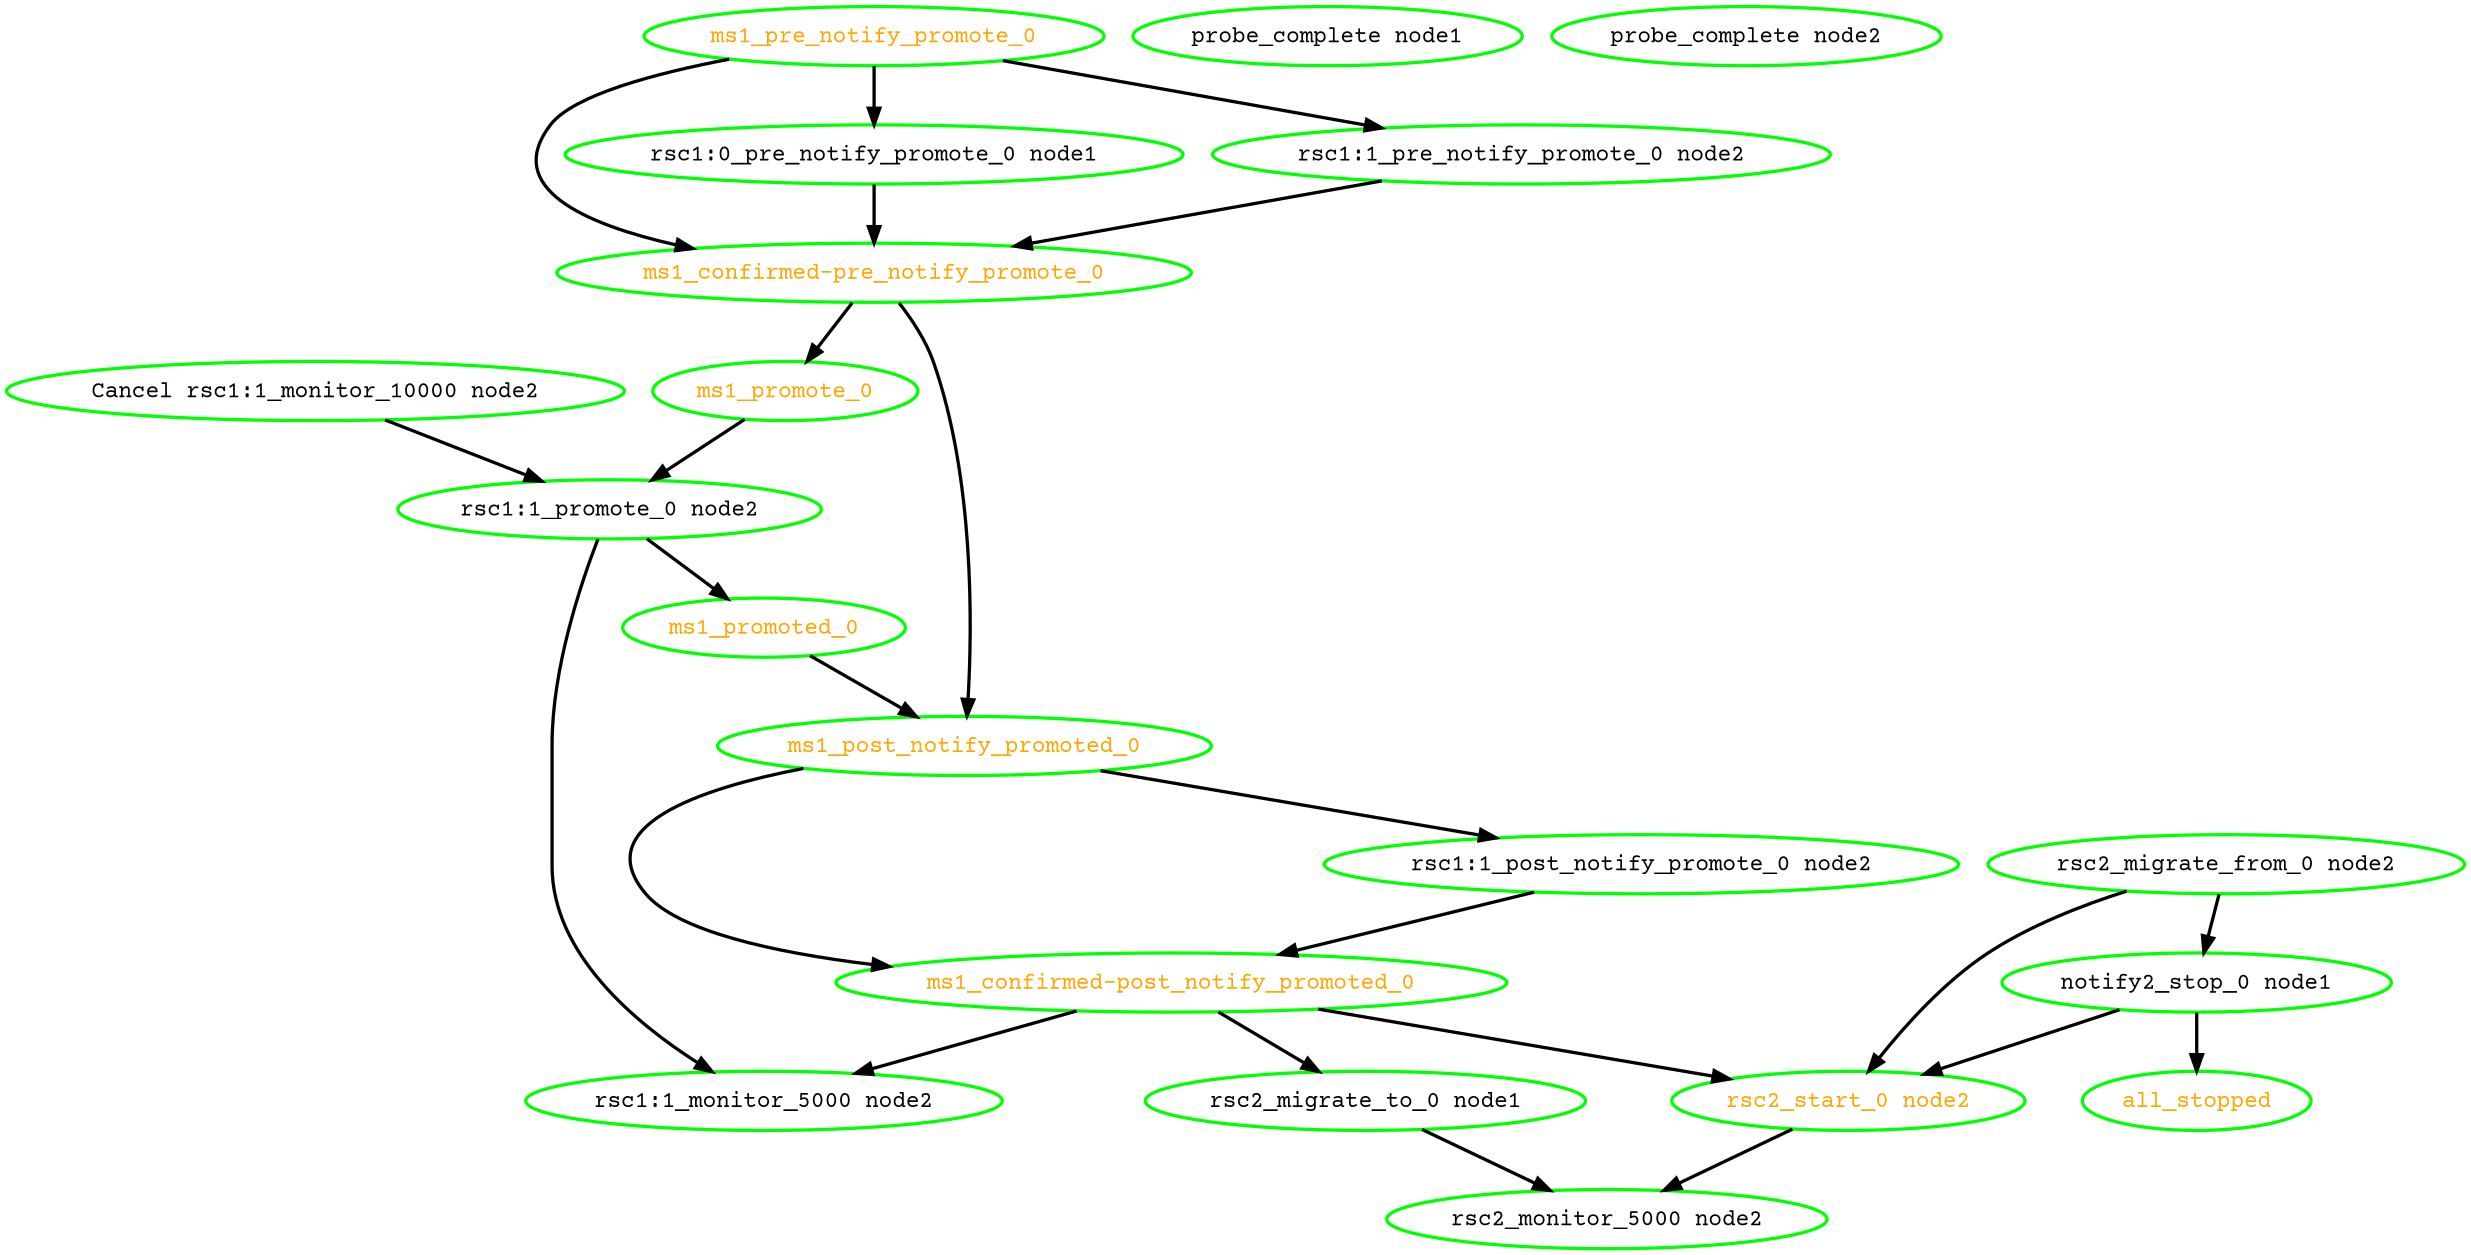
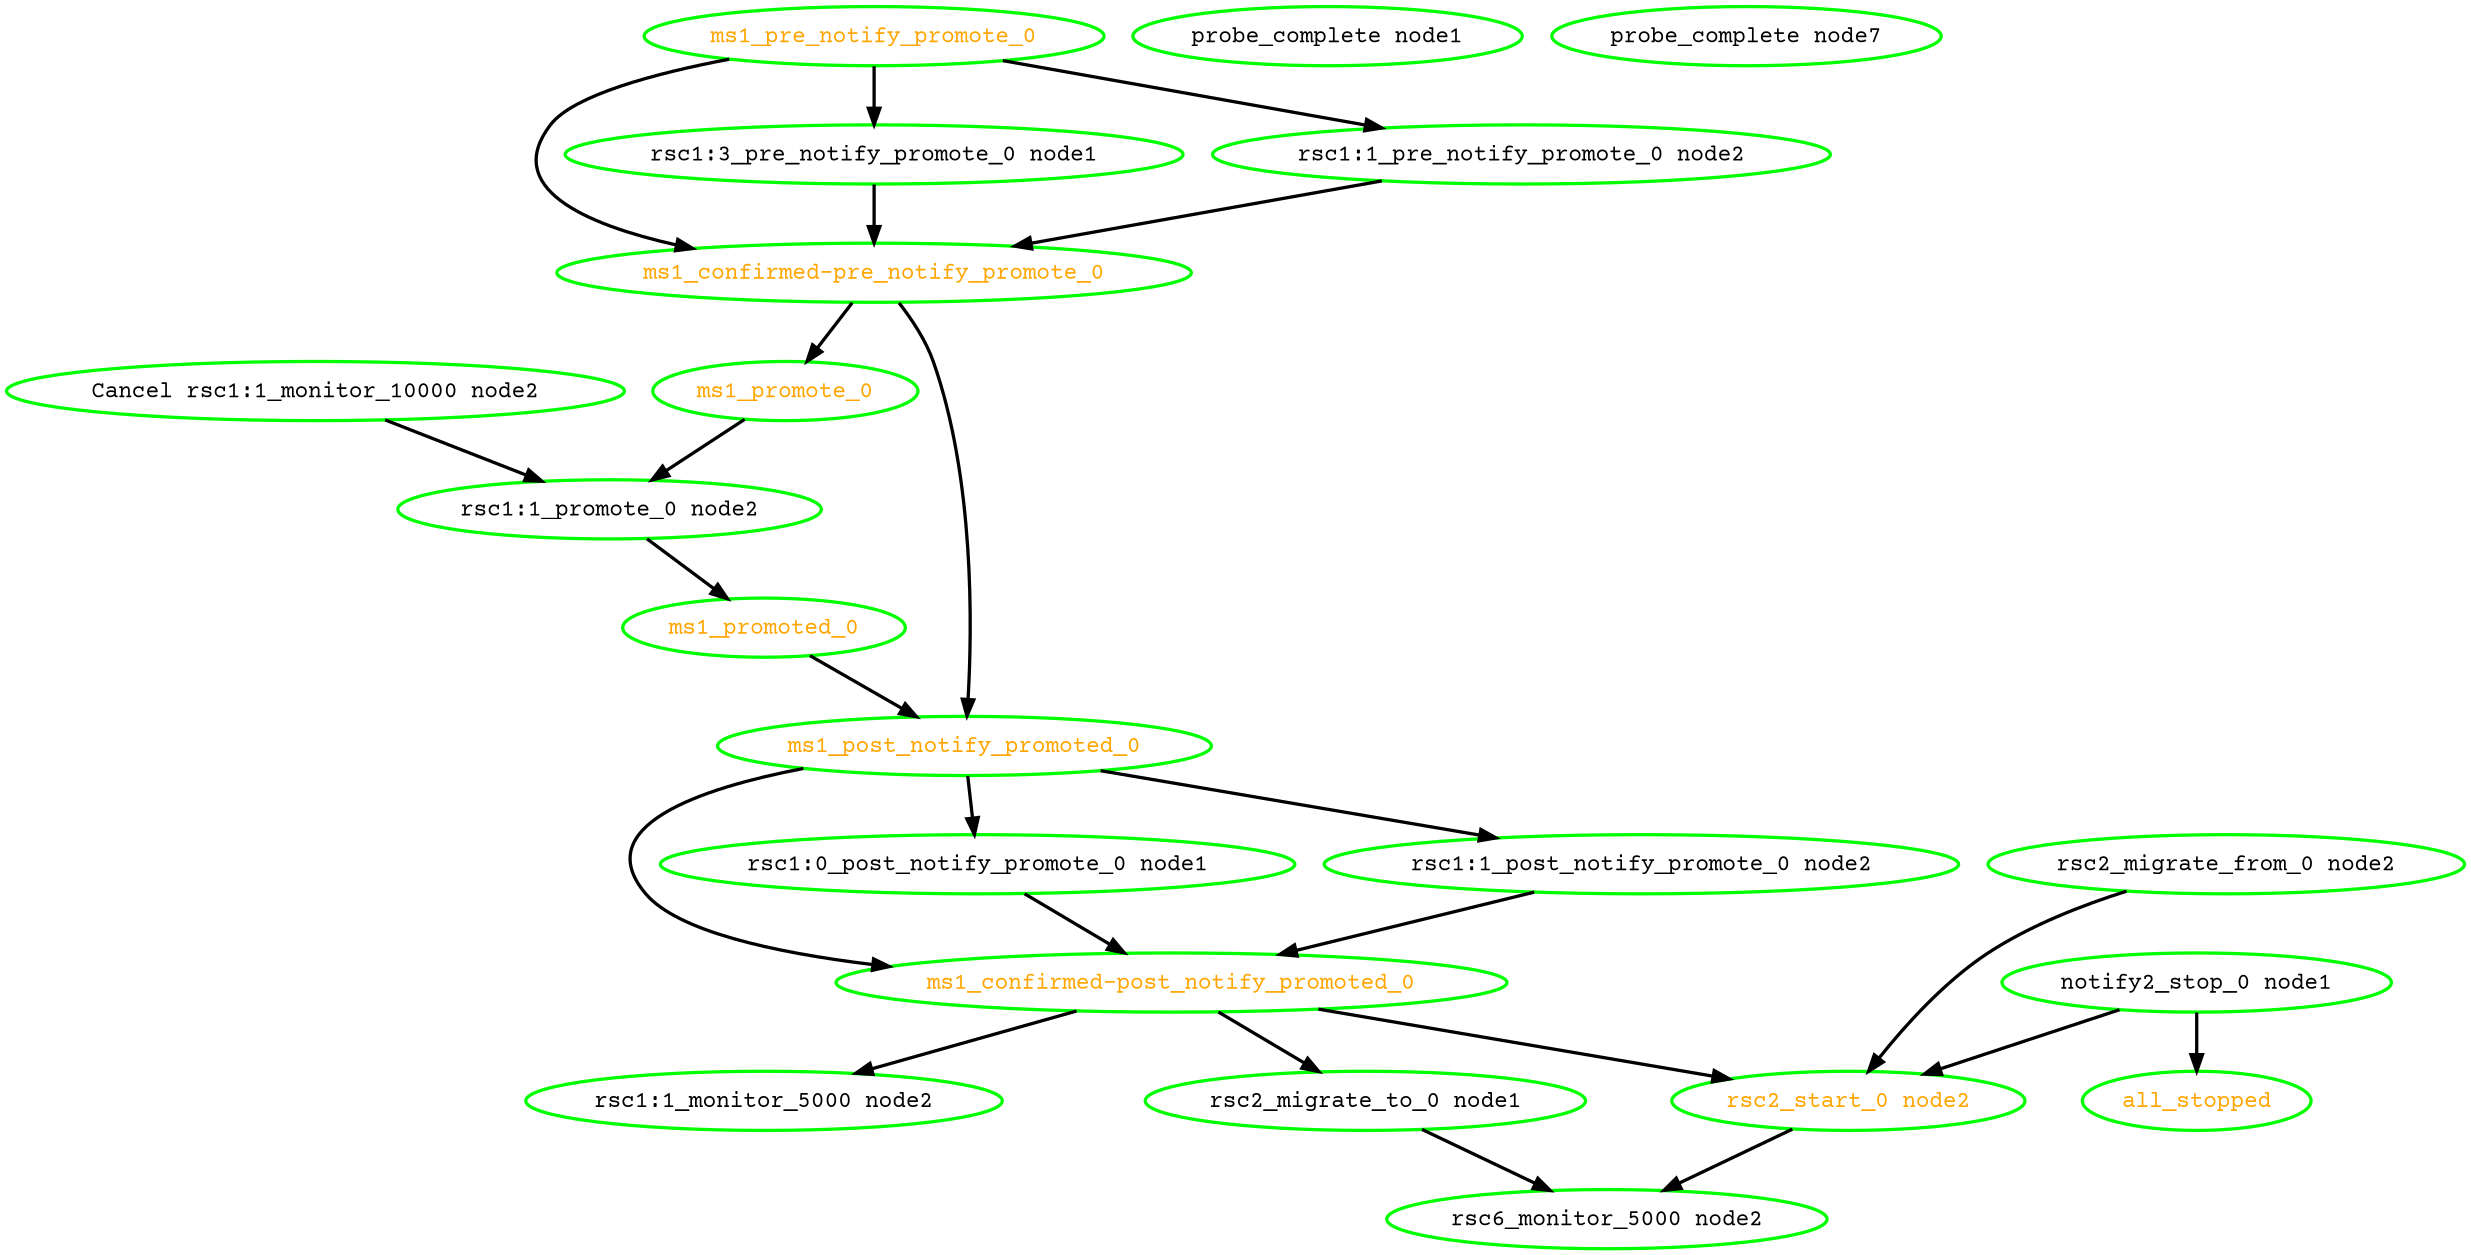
node "probe_complete node2": label "probe_complete node2" -> "probe_complete node7"
node "rsc1:0_pre_notify_promote_0 node1": label "rsc1:0_pre_notify_promote_0 node1" -> "rsc1:3_pre_notify_promote_0 node1"
edge "rsc1:1_promote_0 node2" -> "rsc1:1_monitor_5000 node2": removed
node "rsc1:0_post_notify_promote_0 node1": added
edge "rsc2_migrate_from_0 node2" -> "notify2_stop_0 node1": removed
node "rsc2_monitor_5000 node2": label "rsc2_monitor_5000 node2" -> "rsc6_monitor_5000 node2"
